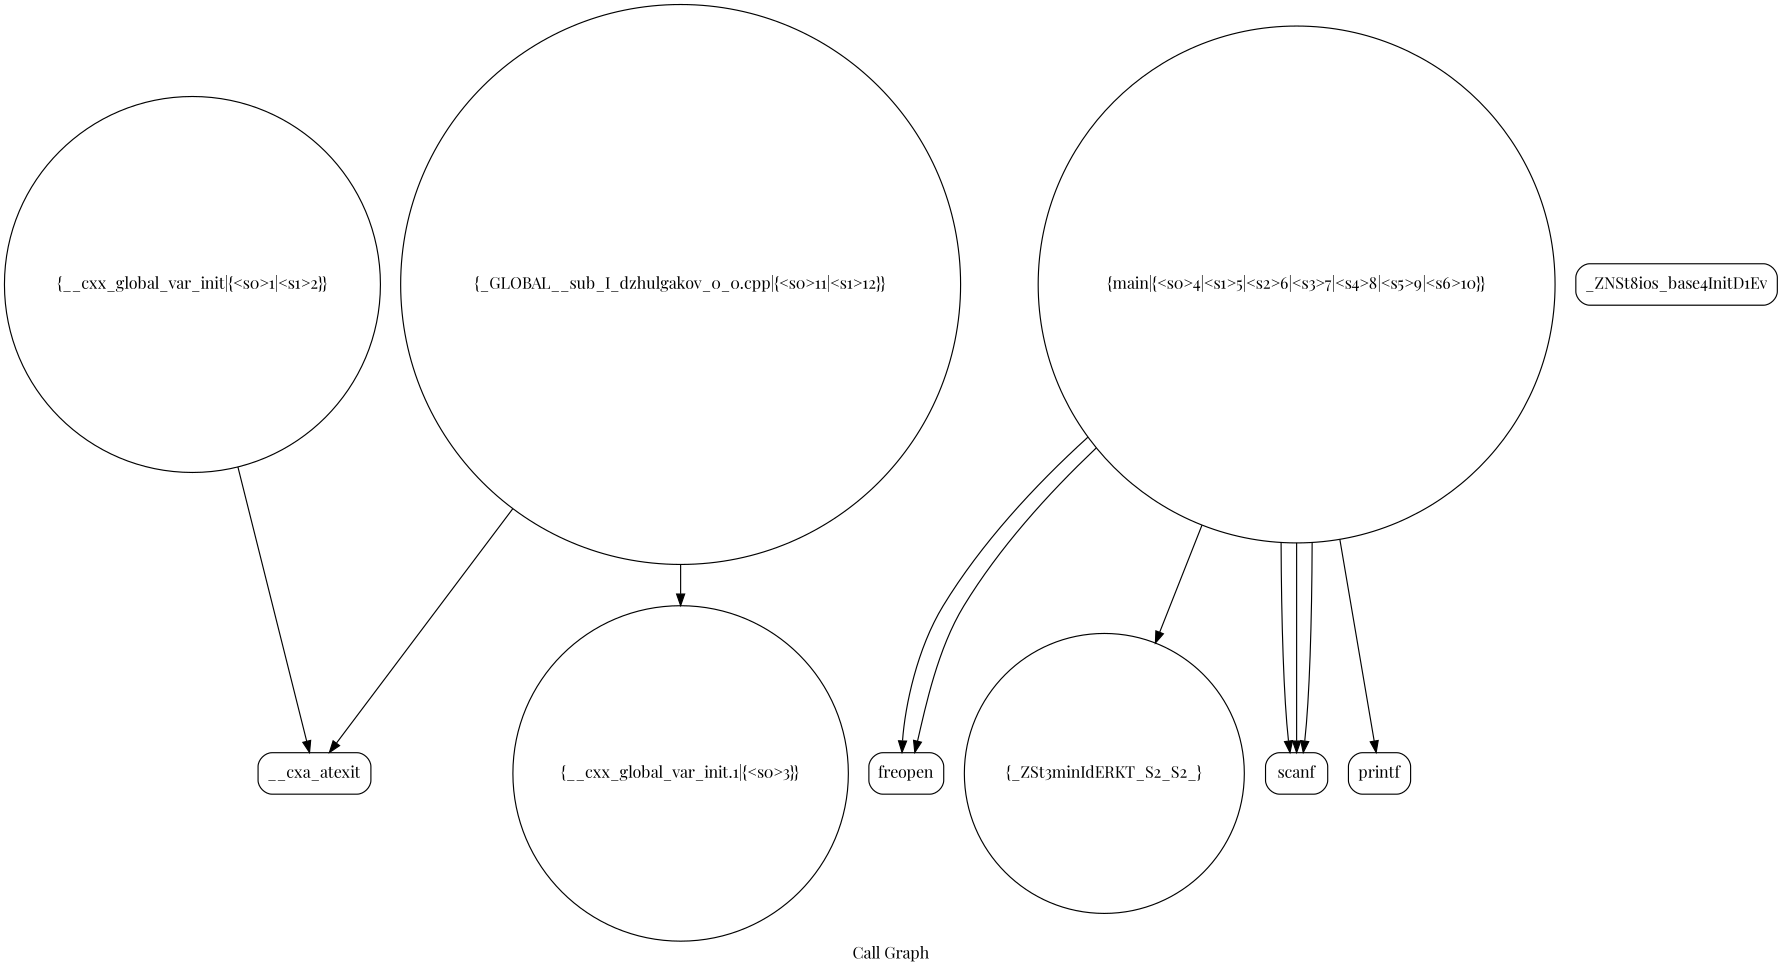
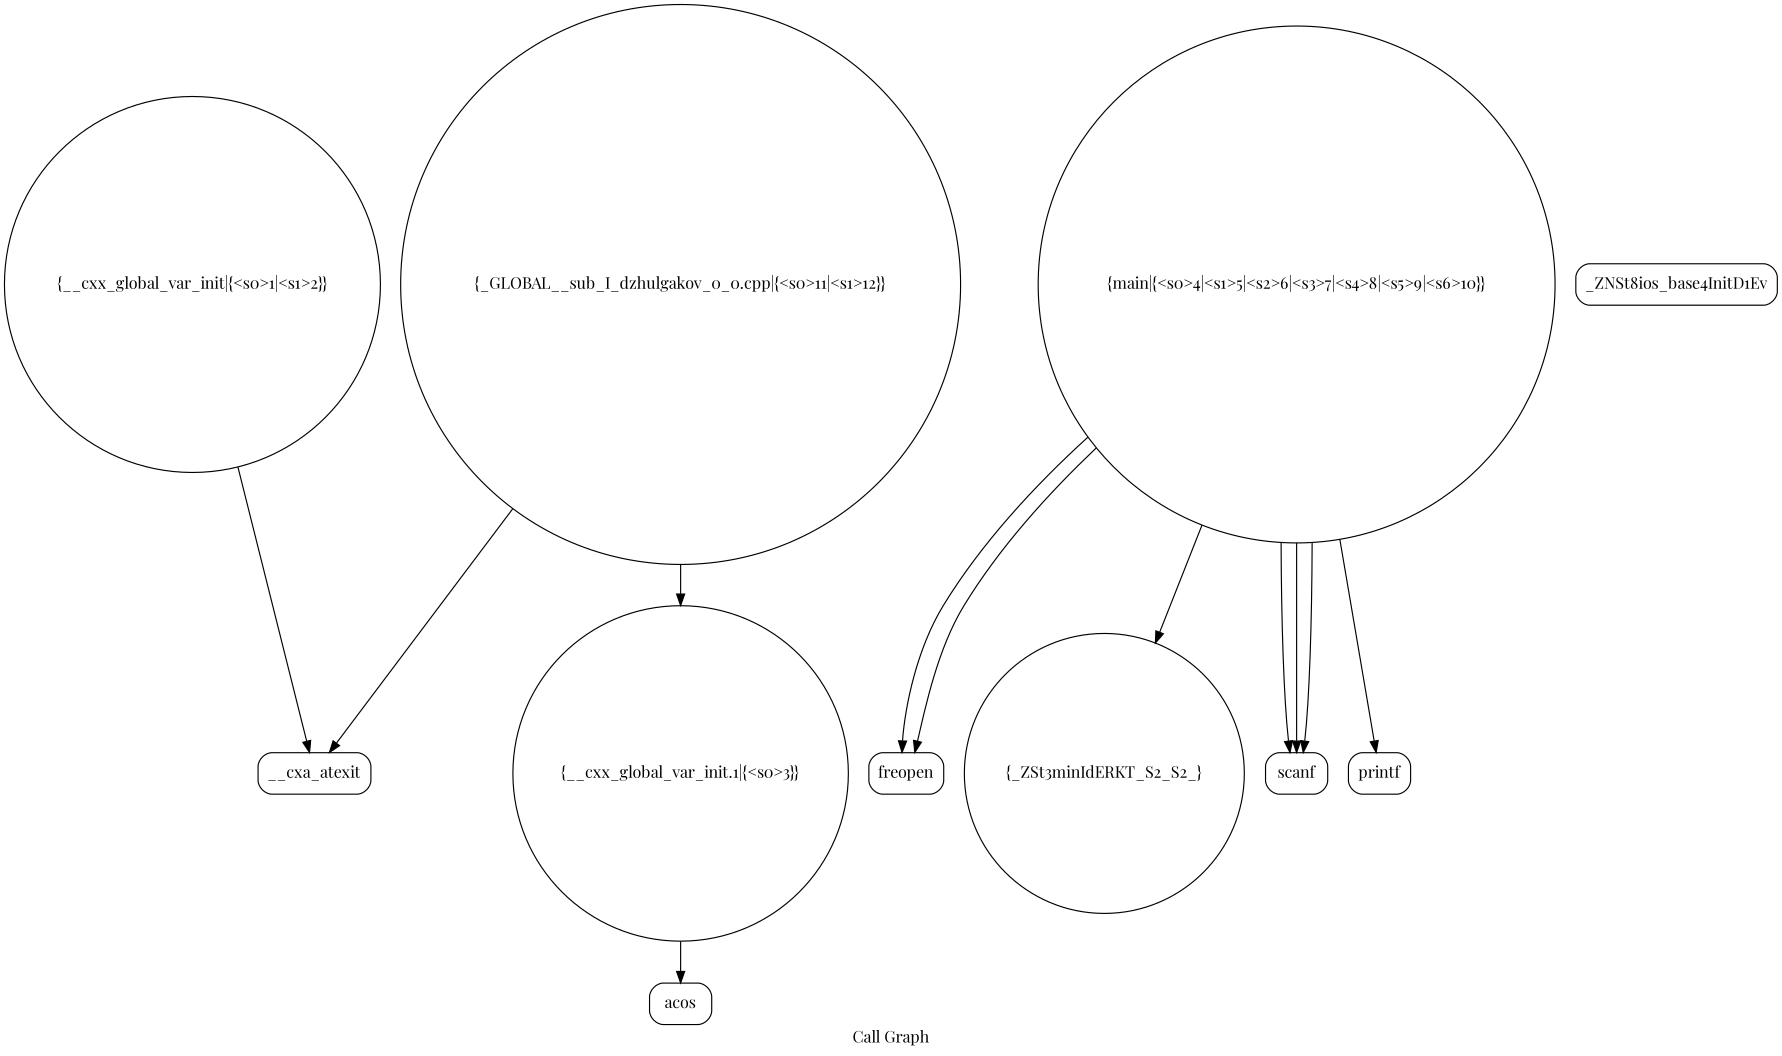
node "acos": added
